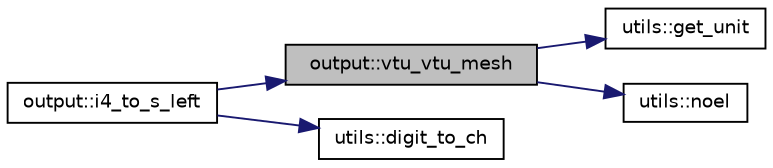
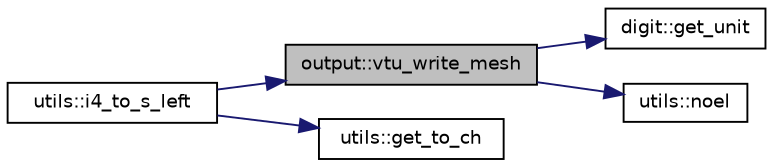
node "utils::get_unit": label "utils::get_unit" -> "digit::get_unit"
node "output::vtu_vtu_mesh": label "output::vtu_vtu_mesh" -> "output::vtu_write_mesh"
node "output::i4_to_s_left": label "output::i4_to_s_left" -> "utils::i4_to_s_left"
node "utils::digit_to_ch": label "utils::digit_to_ch" -> "utils::get_to_ch"
